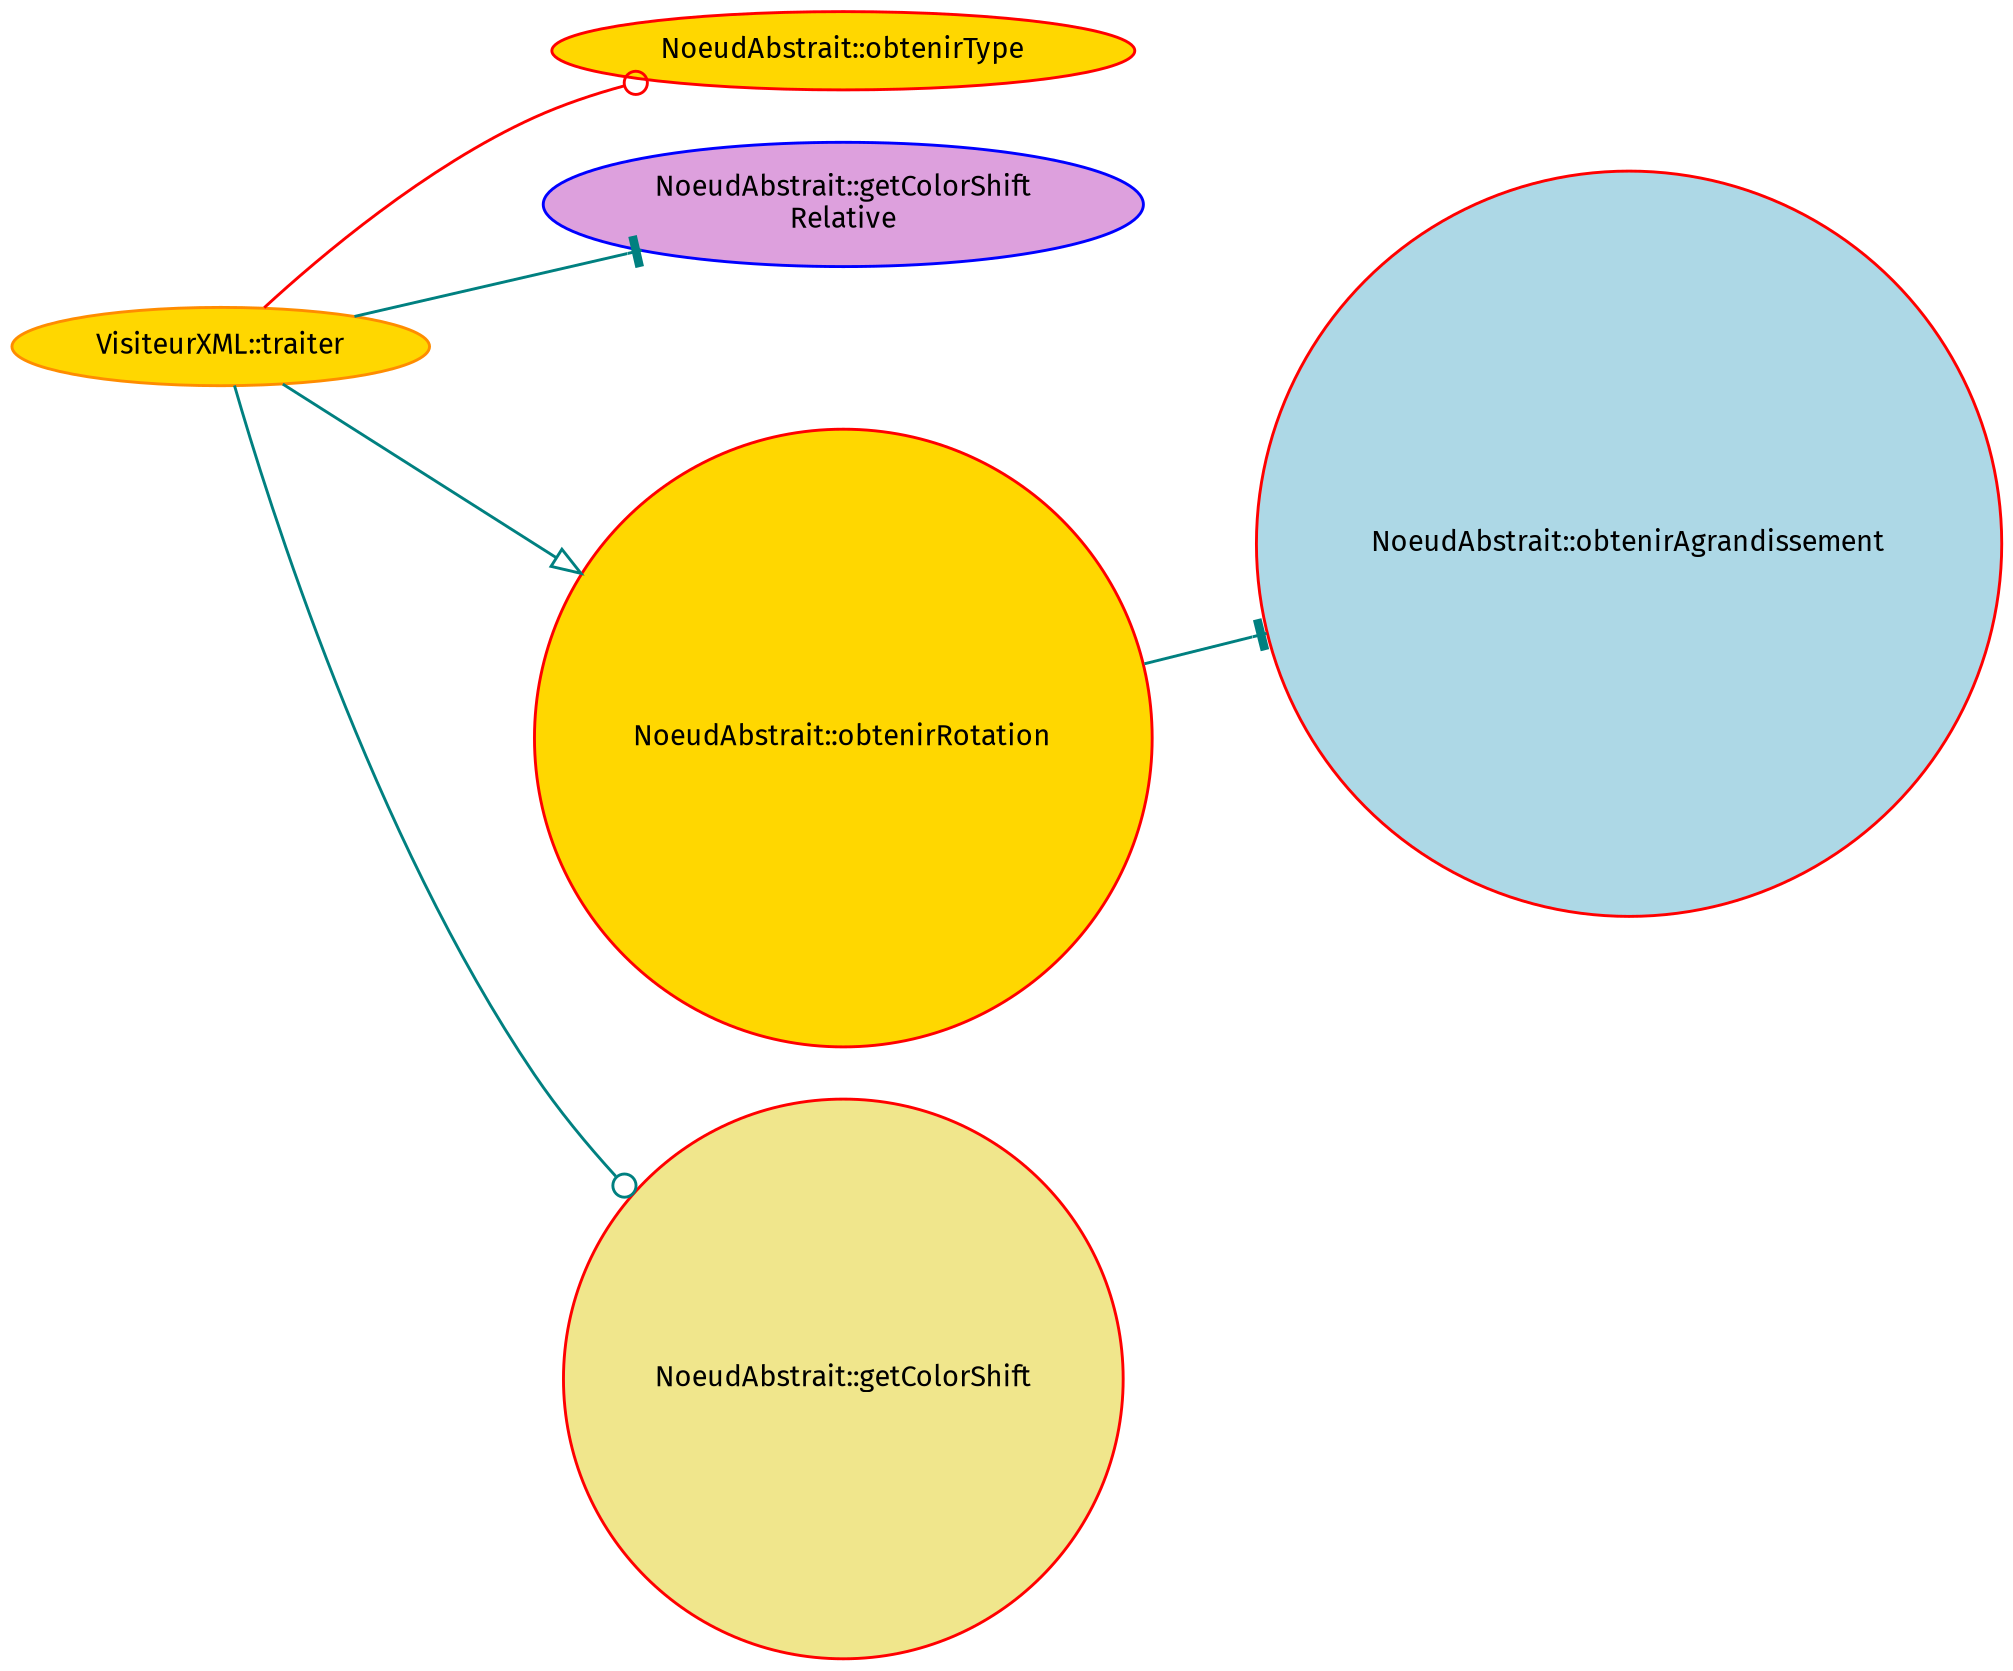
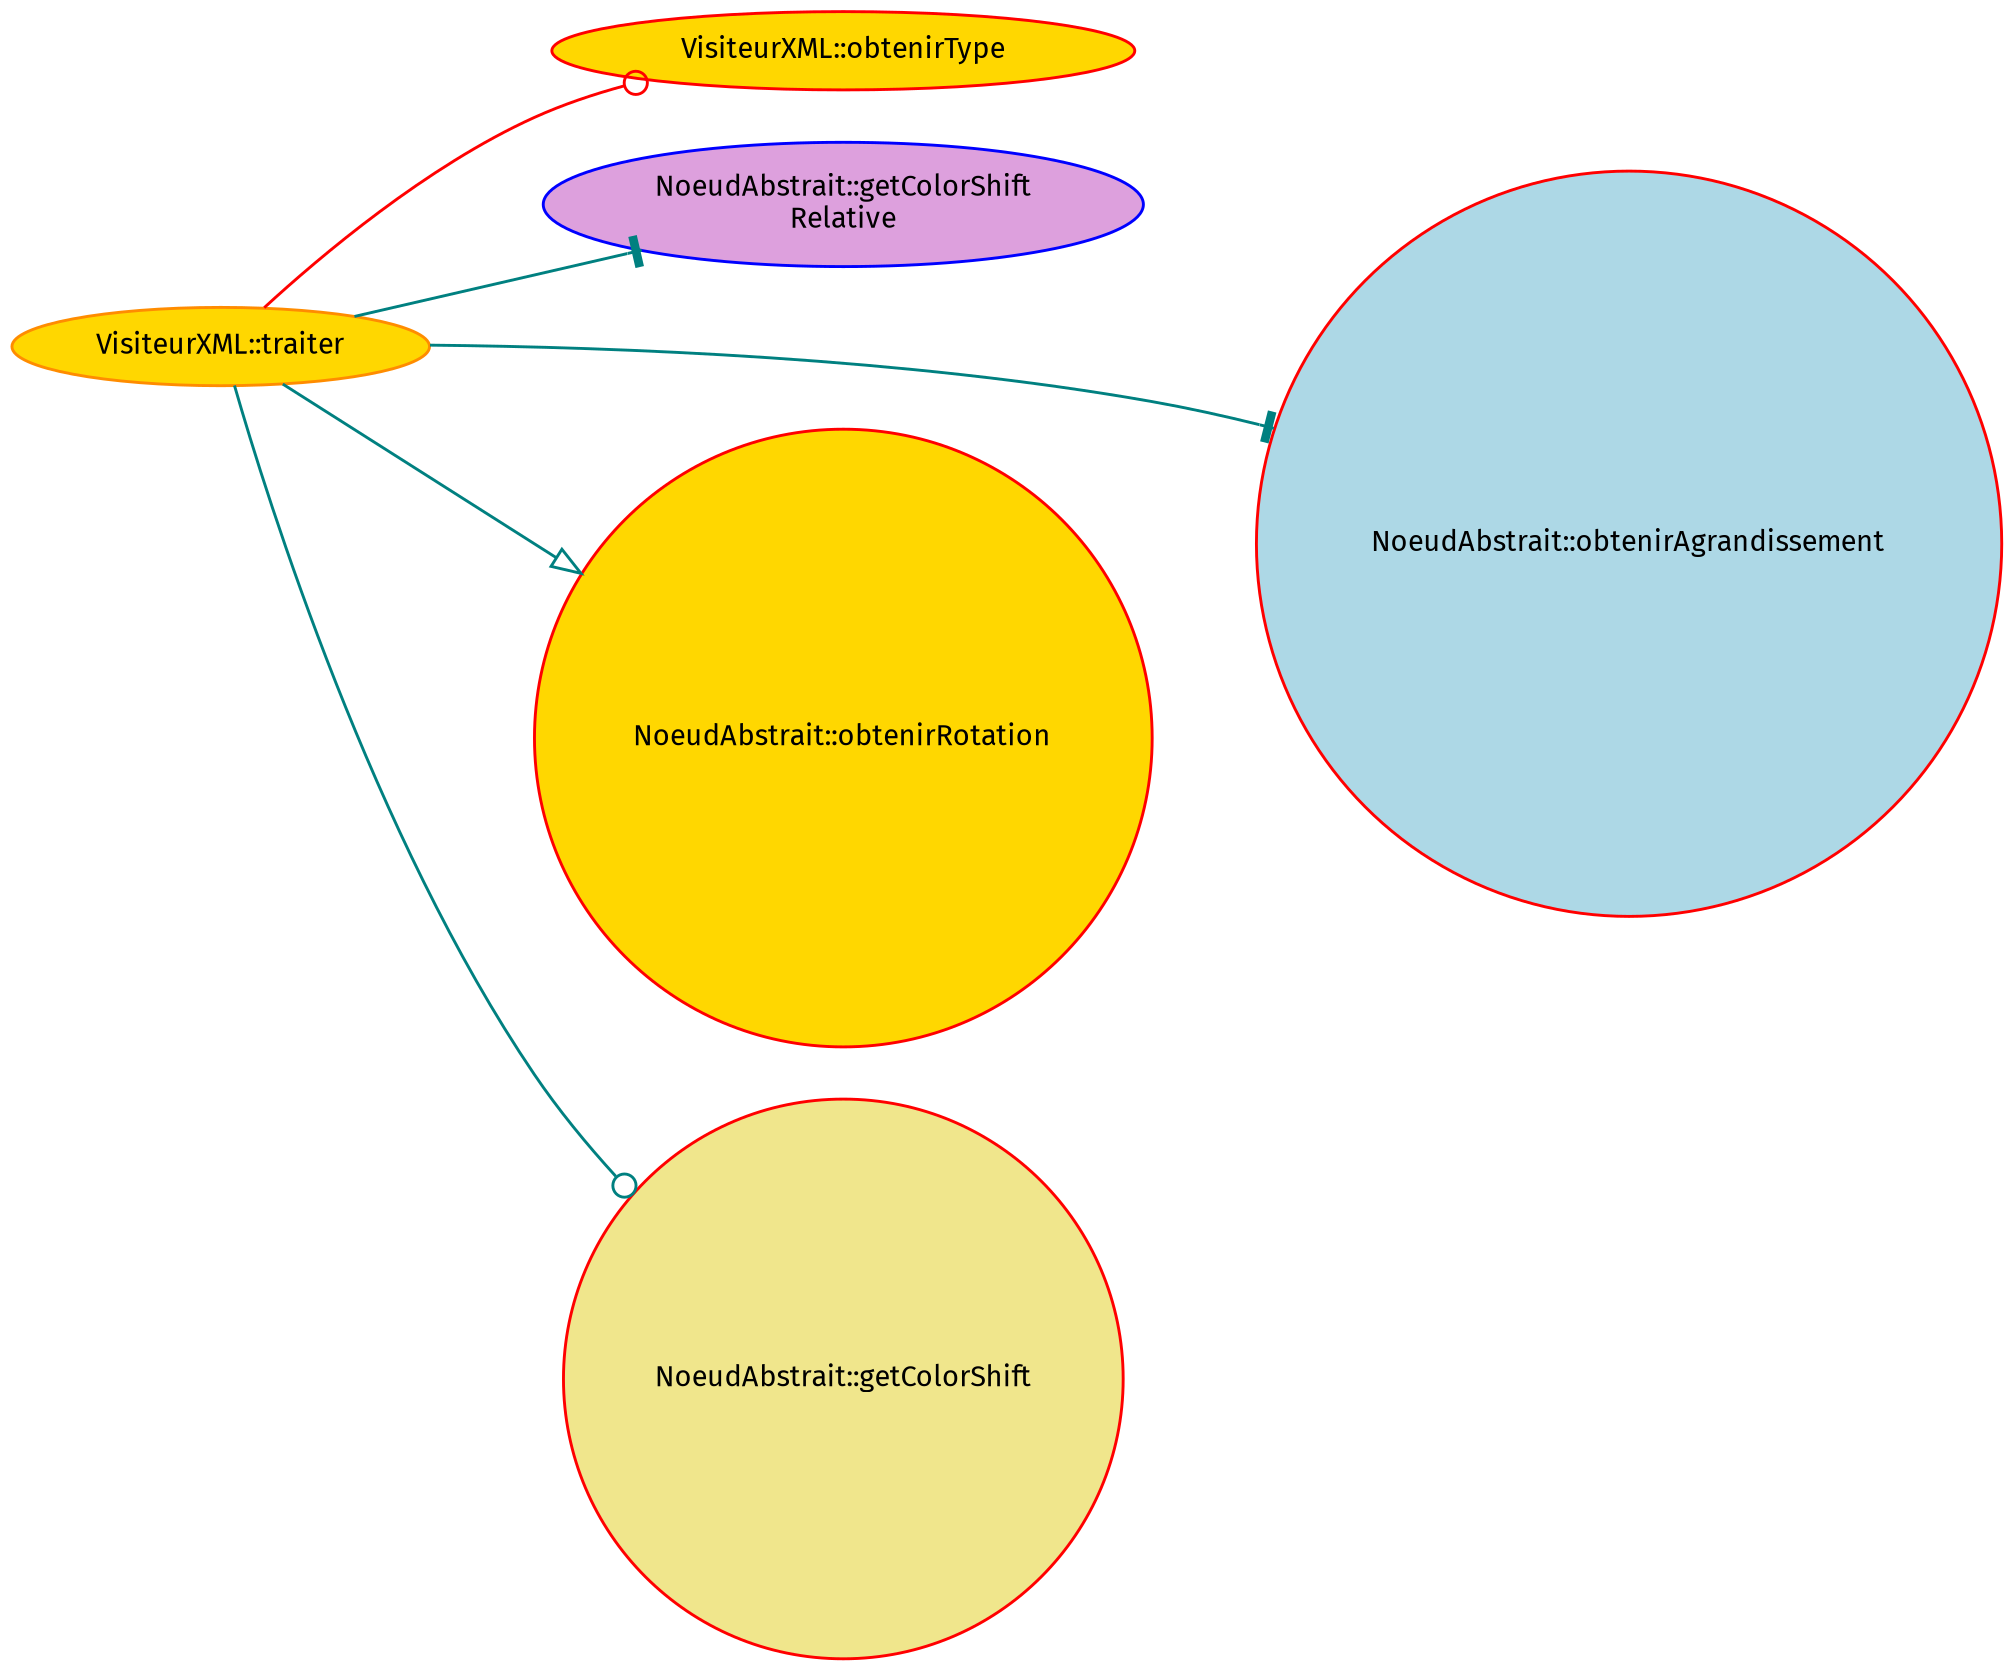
node "NoeudAbstrait::obtenirType": label "NoeudAbstrait::obtenirType" -> "VisiteurXML::obtenirType"
edge "NoeudAbstrait::obtenirRotation" -> "NoeudAbstrait::obtenirAgrandissement": now "VisiteurXML::traiter" -> "NoeudAbstrait::obtenirAgrandissement"
